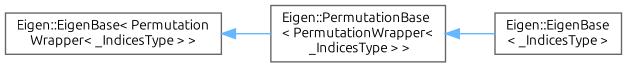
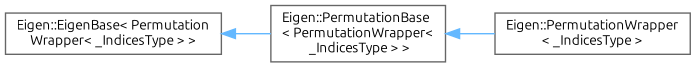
node "Eigen::EigenBase < _IndicesType >": label "Eigen::EigenBase < _IndicesType >" -> "Eigen::PermutationWrapper < _IndicesType >"
